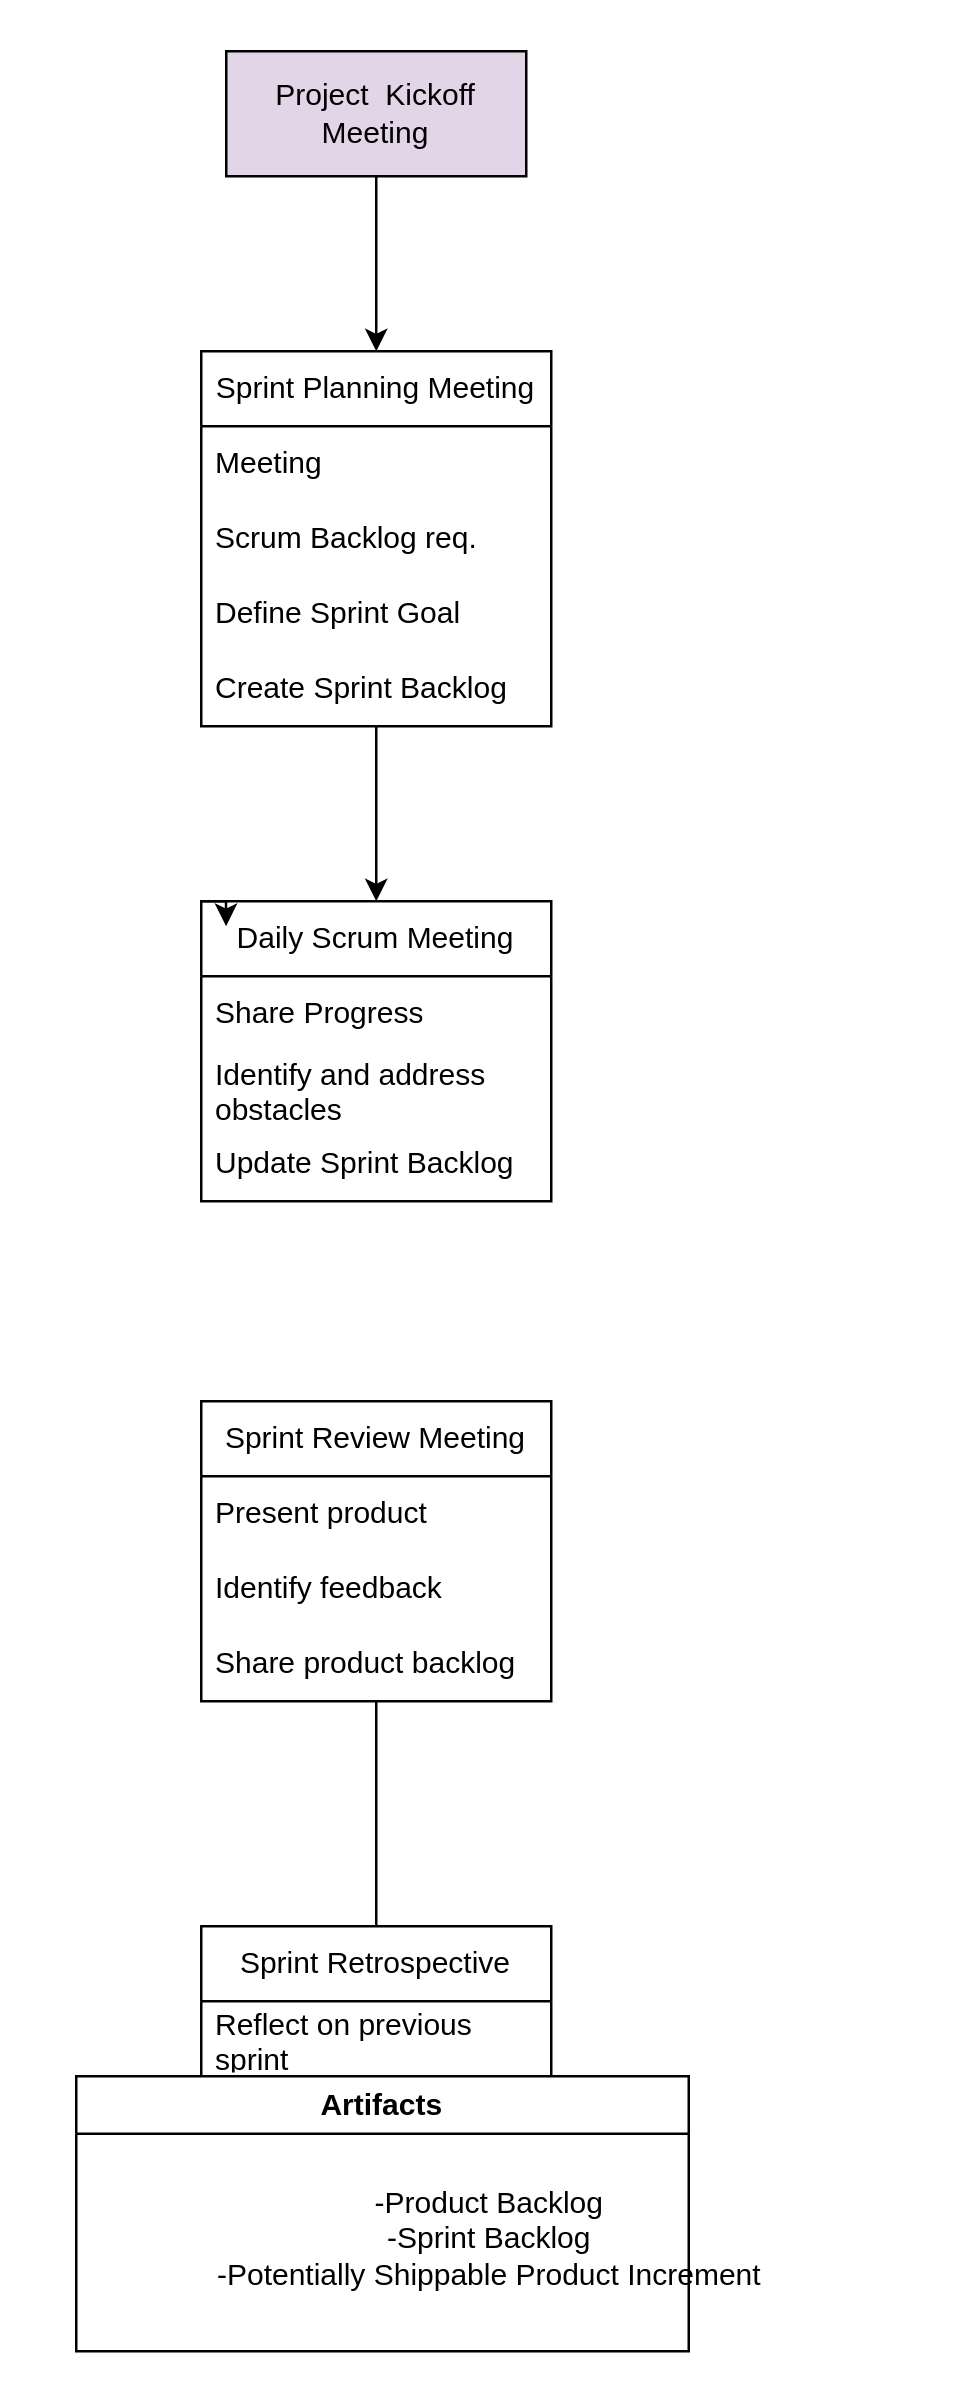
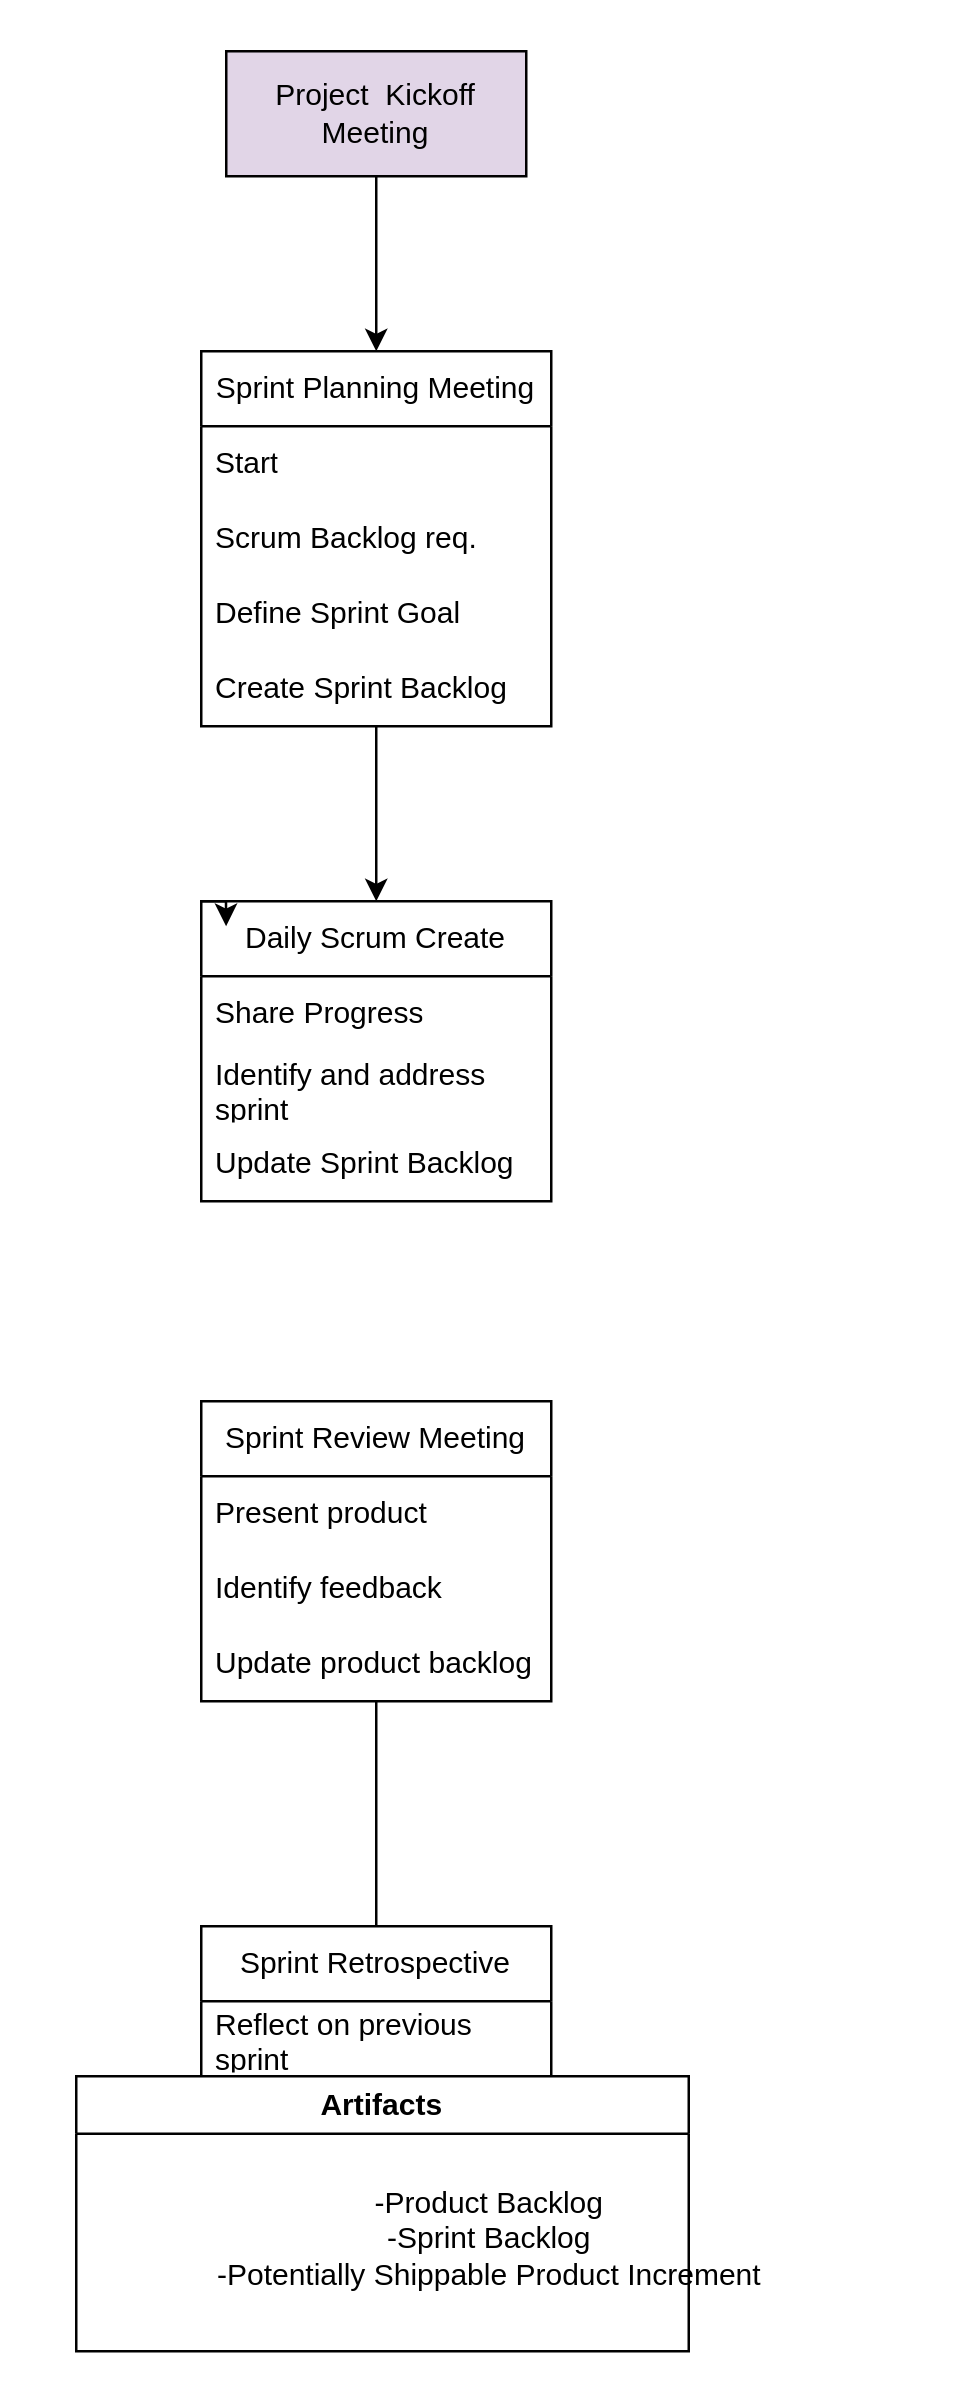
node "Meeting": label "Meeting" -> "Start"
node "Daily Scrum Meeting": label "Daily Scrum Meeting" -> "Daily Scrum Create"
node "Identify and address obstacles": label "Identify and address obstacles" -> "Identify and address sprint"
node "Share product backlog": label "Share product backlog" -> "Update product backlog"
